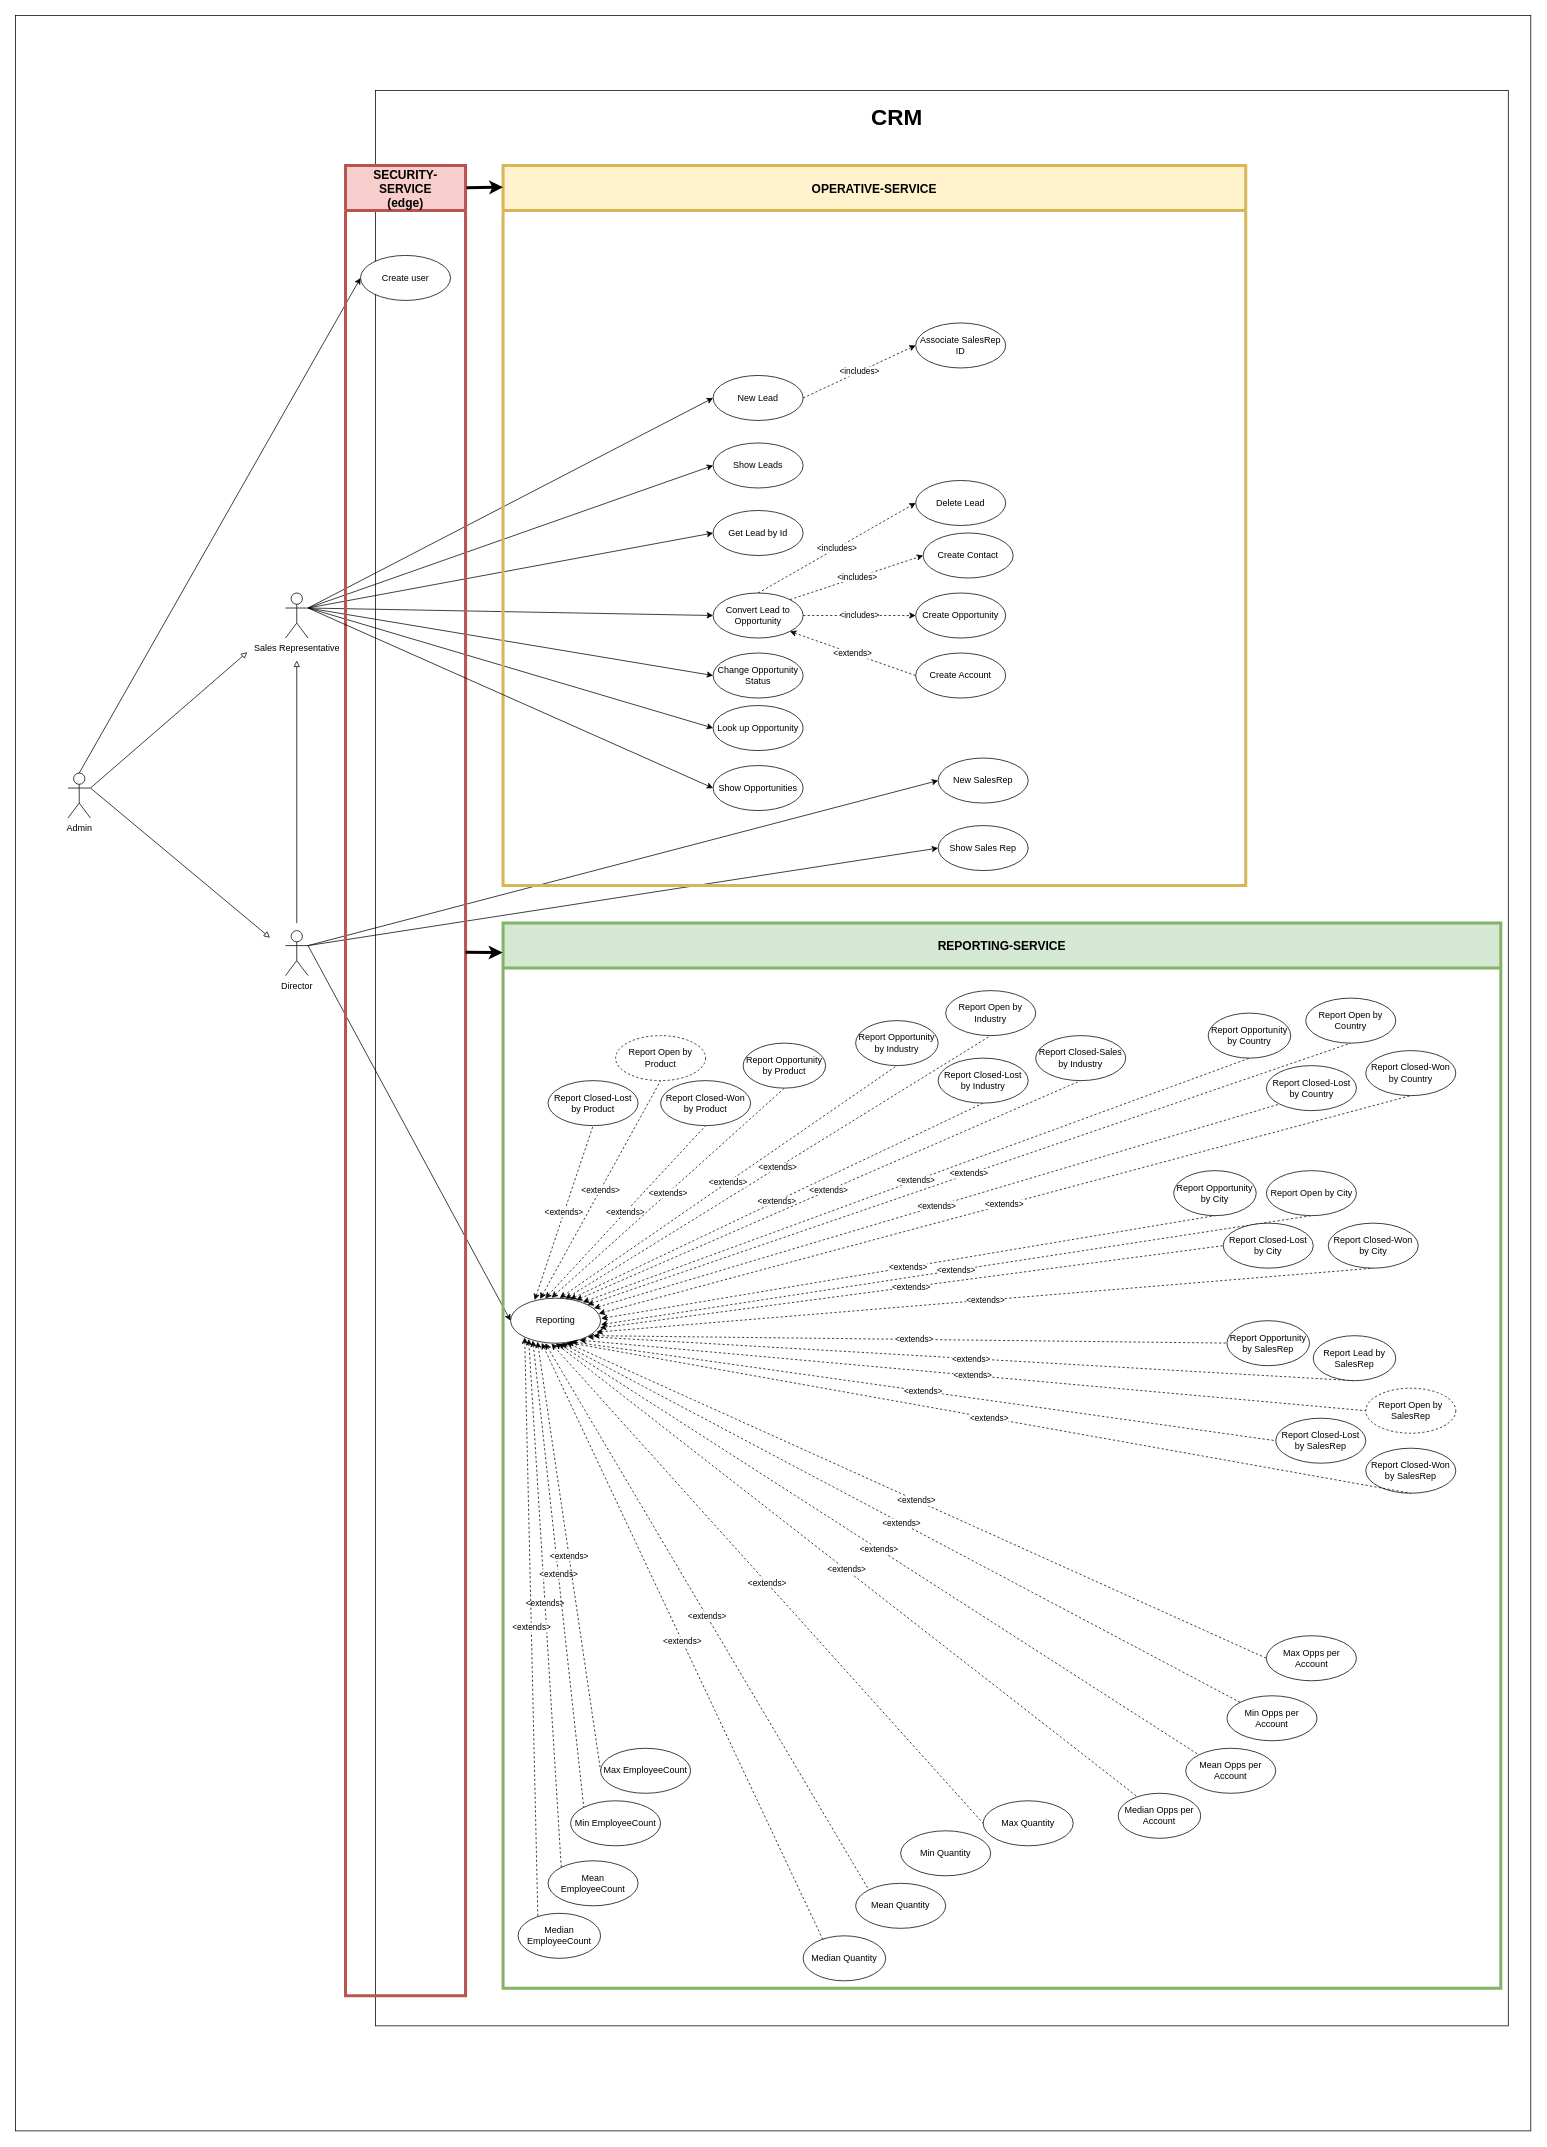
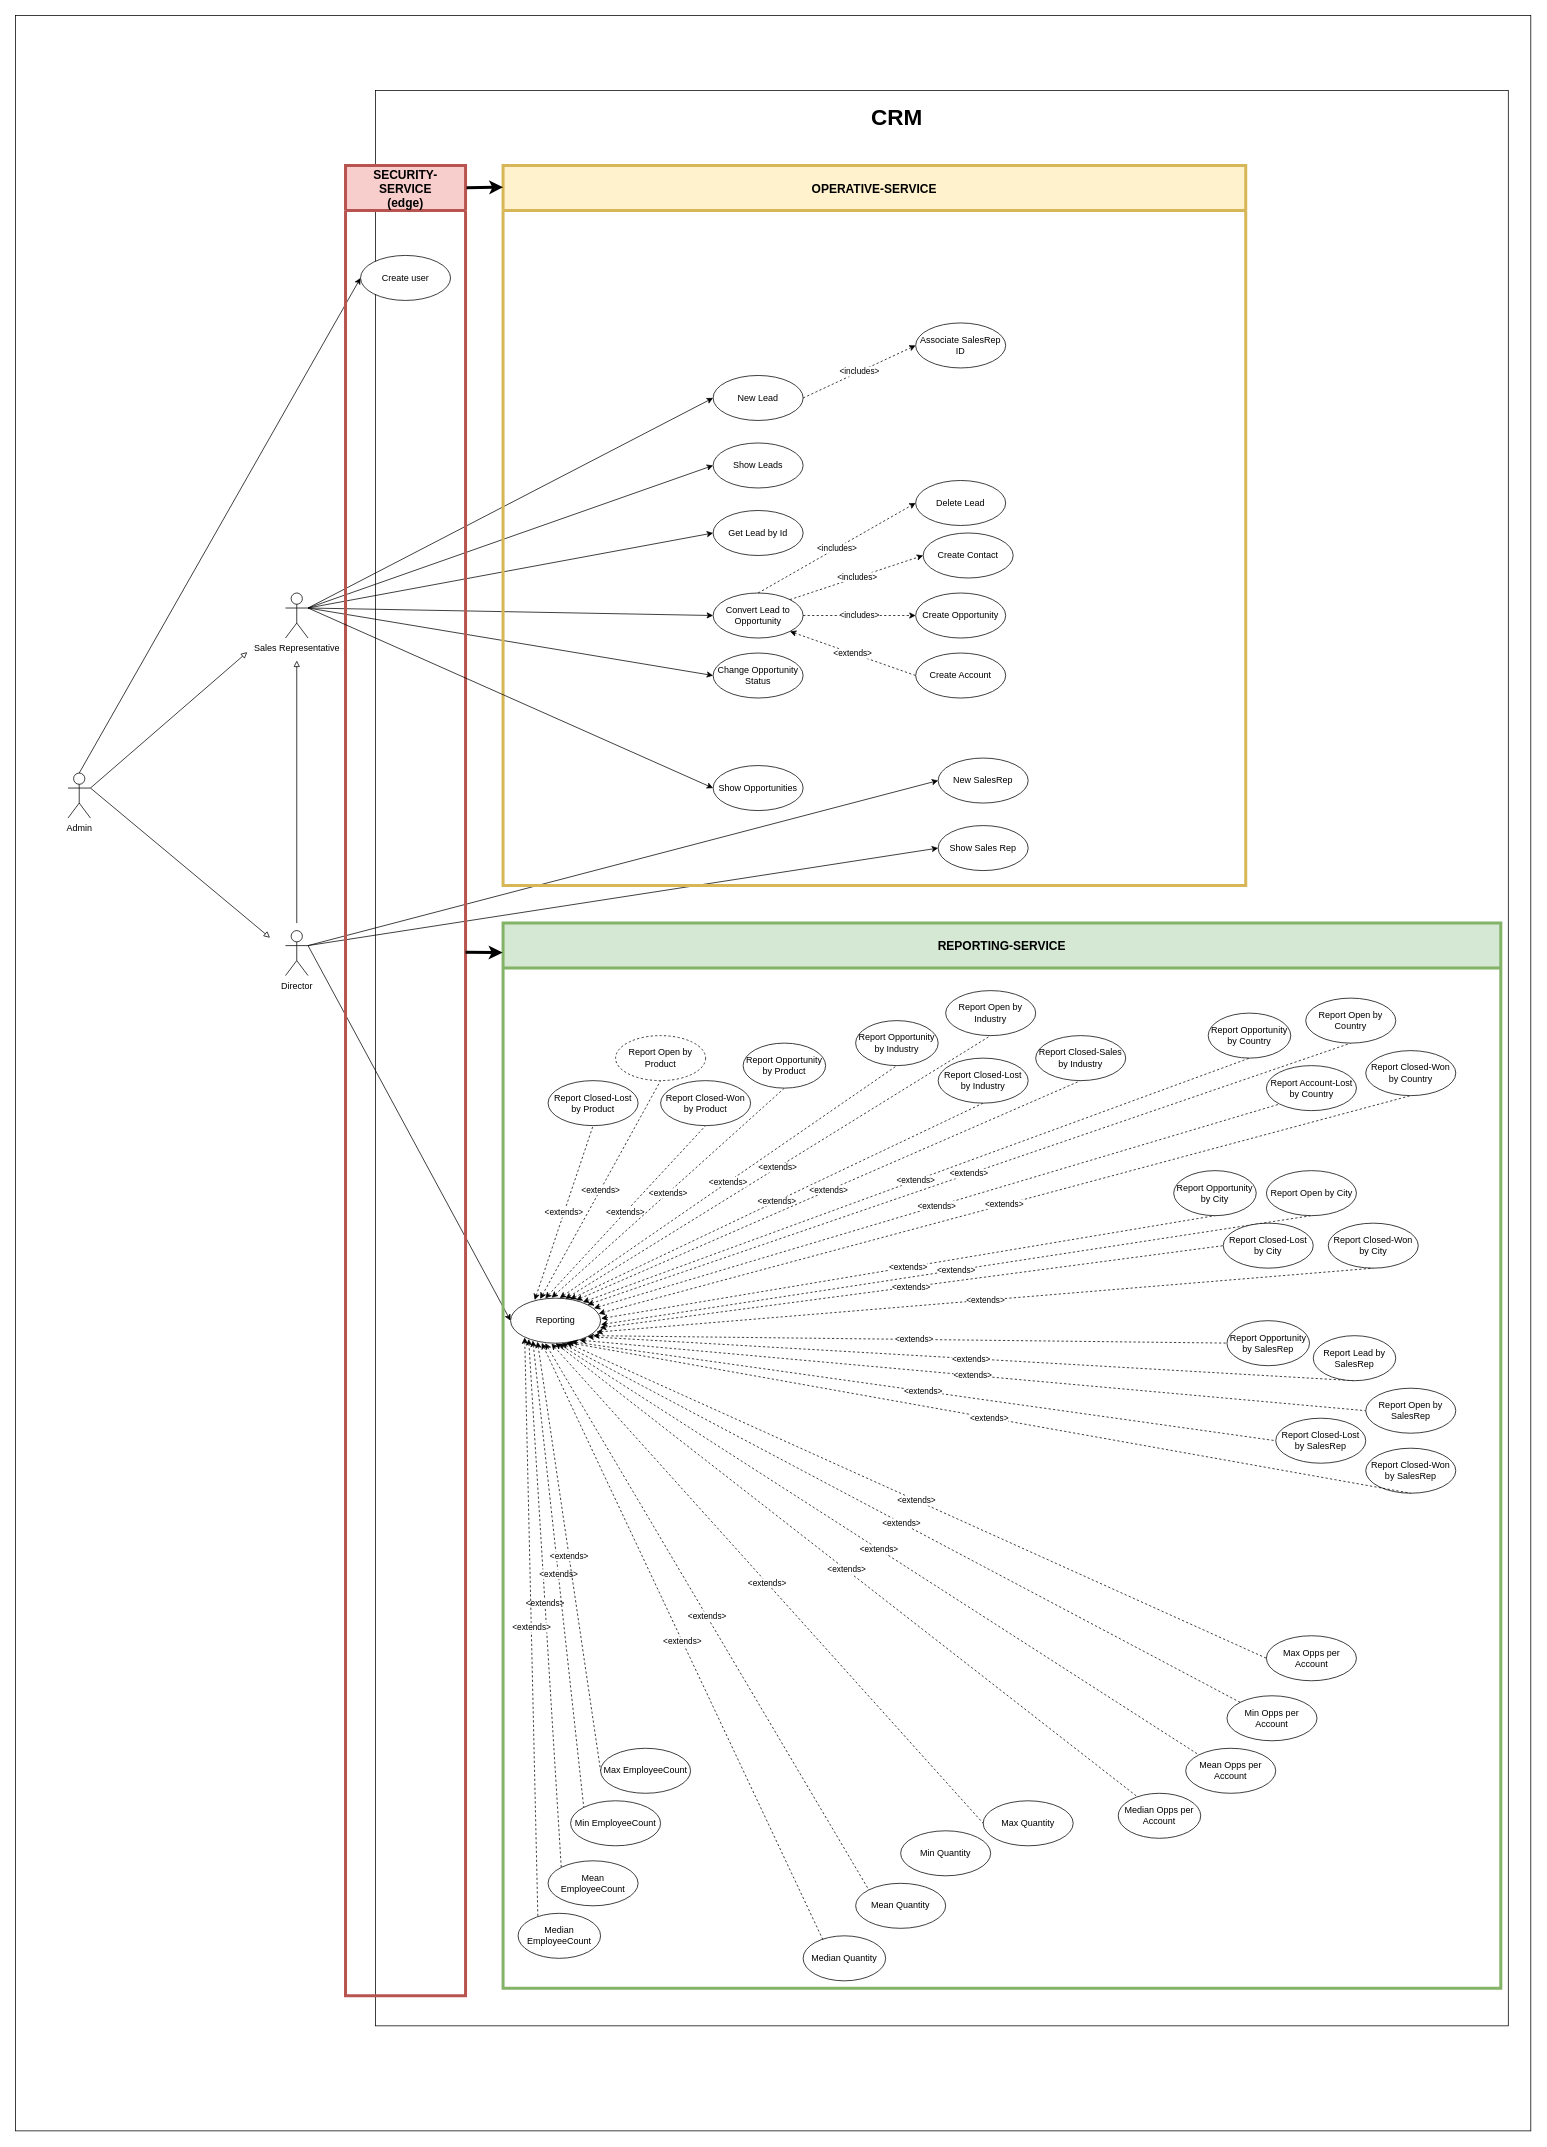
edge "Sales Representative" -> "Look up Opportunity": removed
node "Look up Opportunity": removed
node "Report Closed-Lost by Country": label "Report Closed-Lost by Country" -> "Report Account-Lost by Country"
node "Report Open by SalesRep": style dashed -> solid
